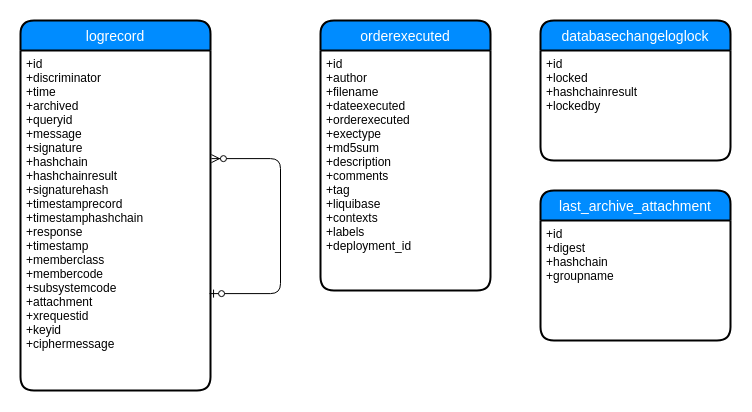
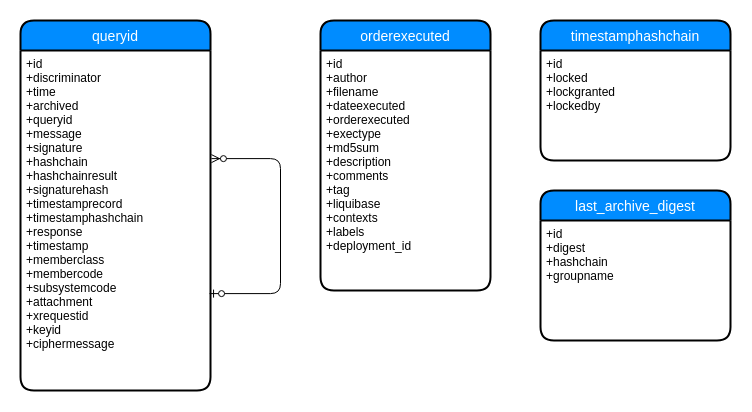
node "logrecord": label "logrecord" -> "queryid"
node "databasechangeloglock": label "databasechangeloglock" -> "timestamphashchain"
node "+id +locked +hashchainresult +lockedby": label "+id +locked +hashchainresult +lockedby" -> "+id +locked +lockgranted +lockedby"
node "last_archive_attachment": label "last_archive_attachment" -> "last_archive_digest"
